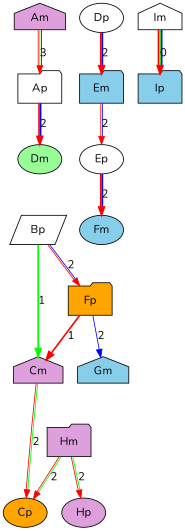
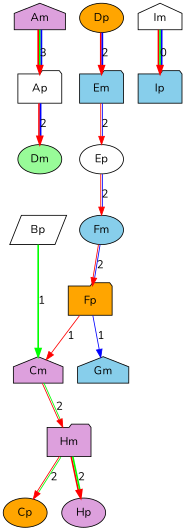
node "Dp": fillcolor white -> orange
edge "Am" -> "Ap": style solid -> bold
edge "Ep" -> "Fm": style bold -> solid
edge "Bp" -> "Fp": now "Fm" -> "Fp"
edge "Fp" -> "Cm": style bold -> solid
edge "Fp" -> "Gm": label "2" -> "1"
edge "Cm" -> "Cp": now "Cm" -> "Hm"
edge "Hm" -> "Hp": style solid -> bold
